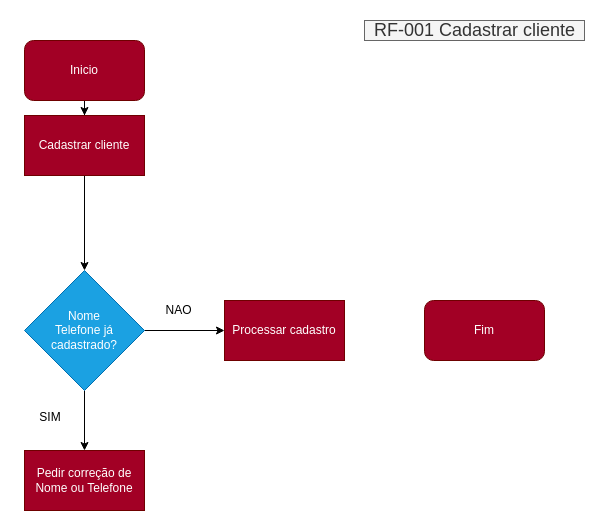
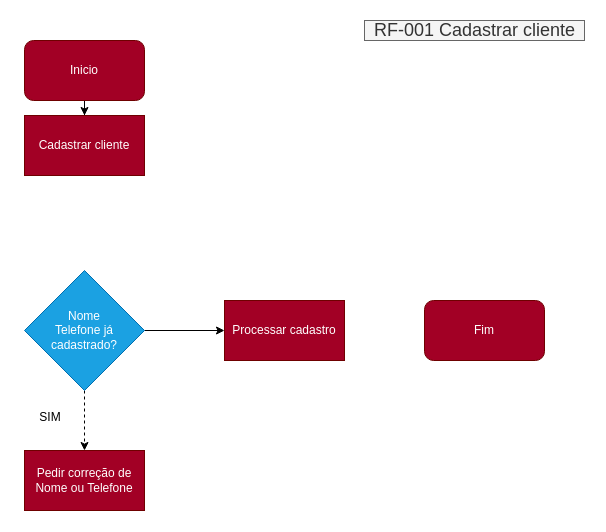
edge "Cadastrar cliente" -> "Nome Telefone já cadastrado?": removed
node "NAO": removed
edge "Nome Telefone já cadastrado?" -> "Pedir correção de Nome ou Telefone": style solid -> dashed
